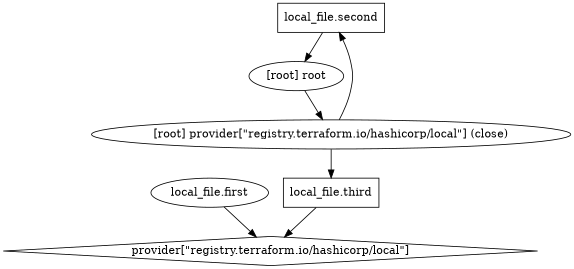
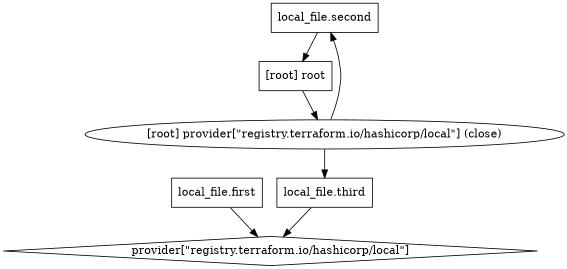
node "[root] root": shape ellipse -> box
node "local_file.first": shape ellipse -> box
